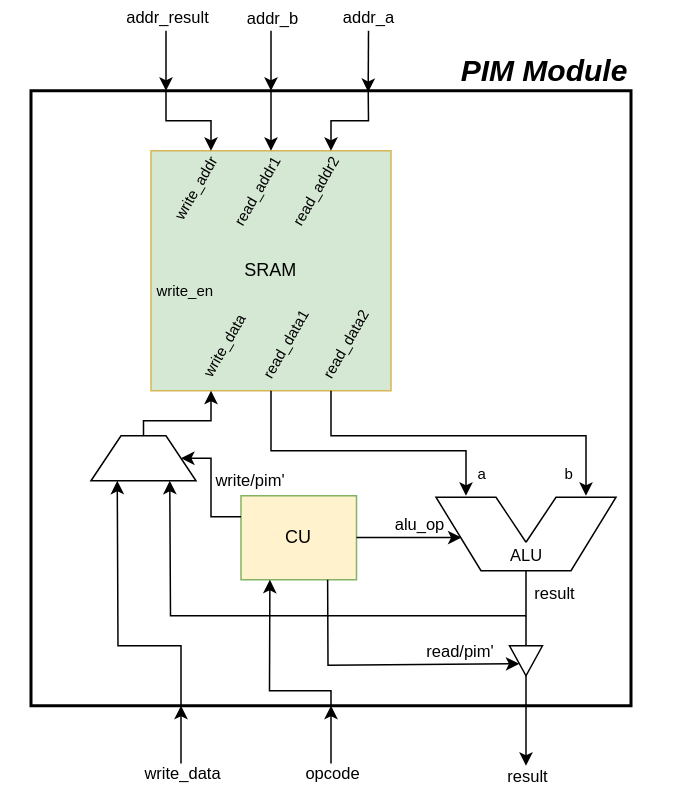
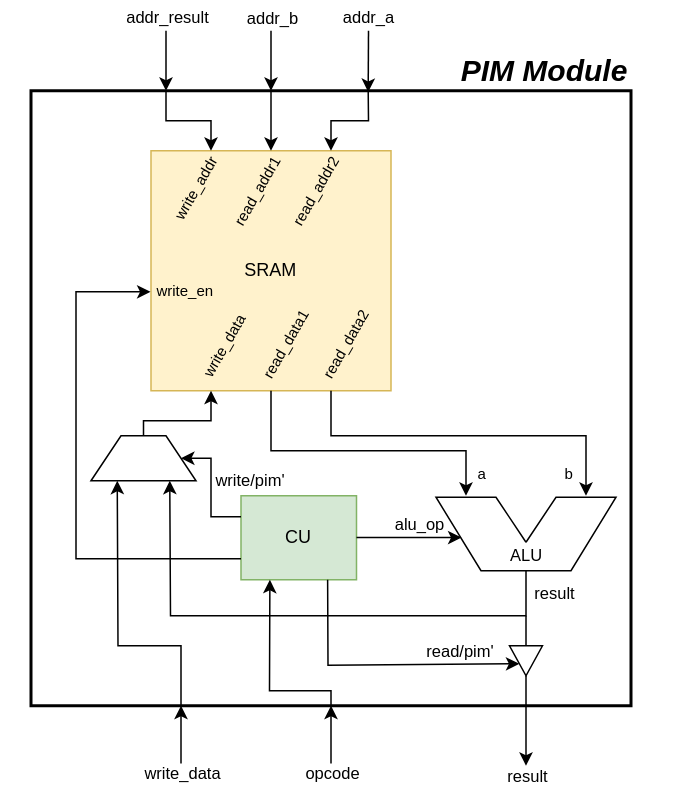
node "SRAM": fillcolor #d5e8d4 -> #fff2cc
edge "CU" -> "SRAM": added
node "CU": fillcolor #fff2cc -> #d5e8d4
